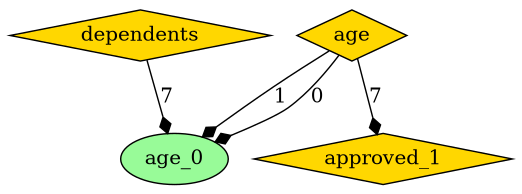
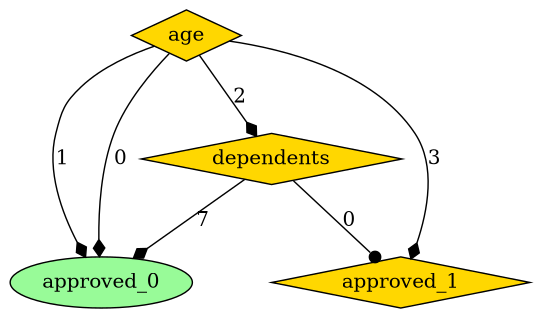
edge "age" -> "dependents": added, label "2"
edge "age" -> "approved_1": label "7" -> "3"
node "age_0": label "age_0" -> "approved_0"
edge "dependents" -> "approved_1": added, label "0"
